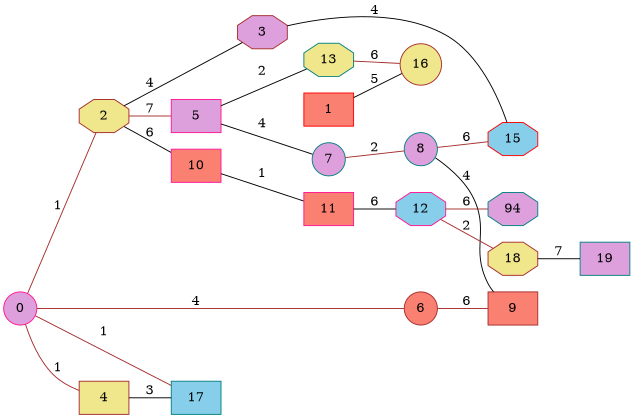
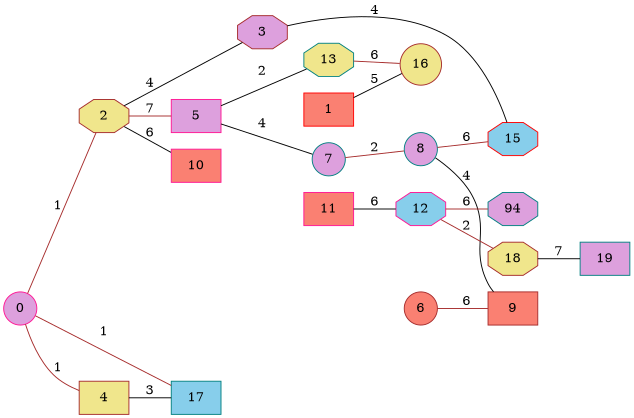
edge "10" -- "11": removed, label "1"
edge "0" -- "6": removed, label "4"
